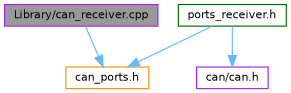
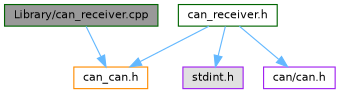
node "Library/can_receiver.cpp": color purple -> darkgreen
node "ports_receiver.h": label "ports_receiver.h" -> "can_receiver.h"
node "can_ports.h": label "can_ports.h" -> "can_can.h"
node "stdint.h": added
